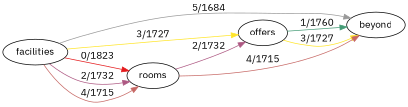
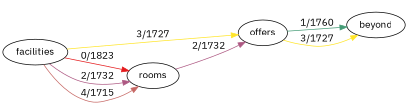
edge "facilities" -> "beyond": removed, label "5/1684"
edge "rooms" -> "beyond": removed, label "4/1715"
